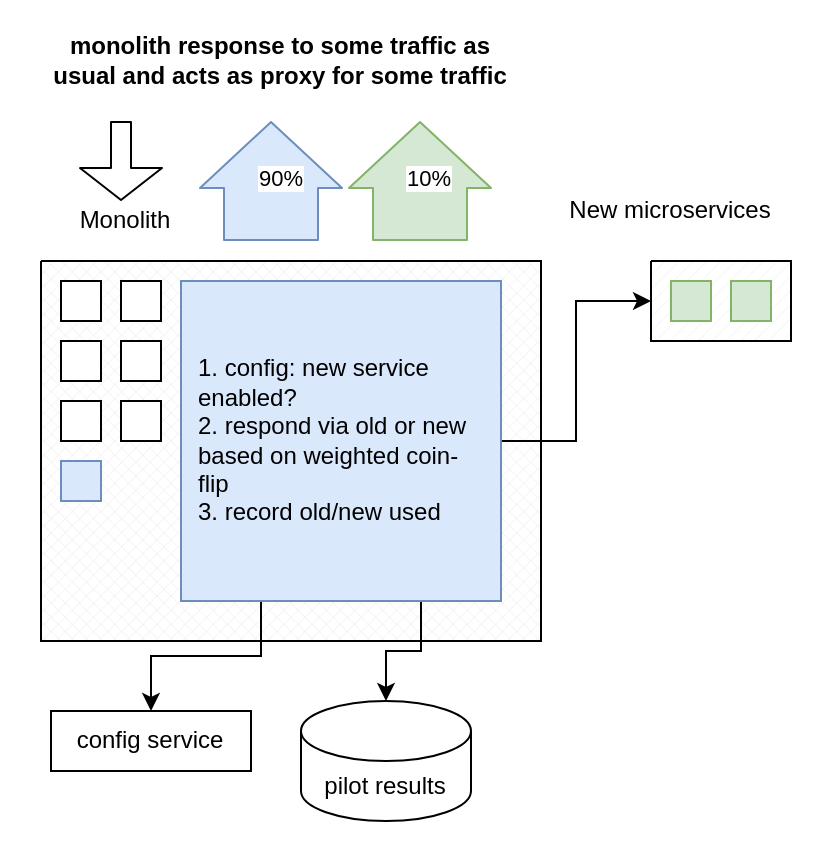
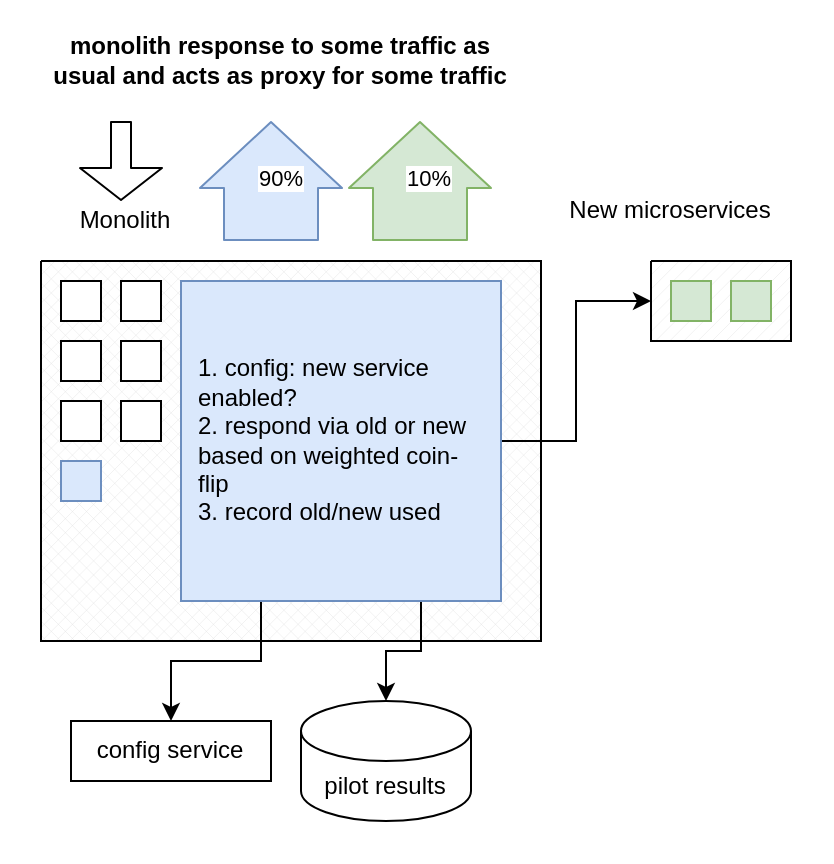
node "config service": moved (151, 741) -> (171, 751)
